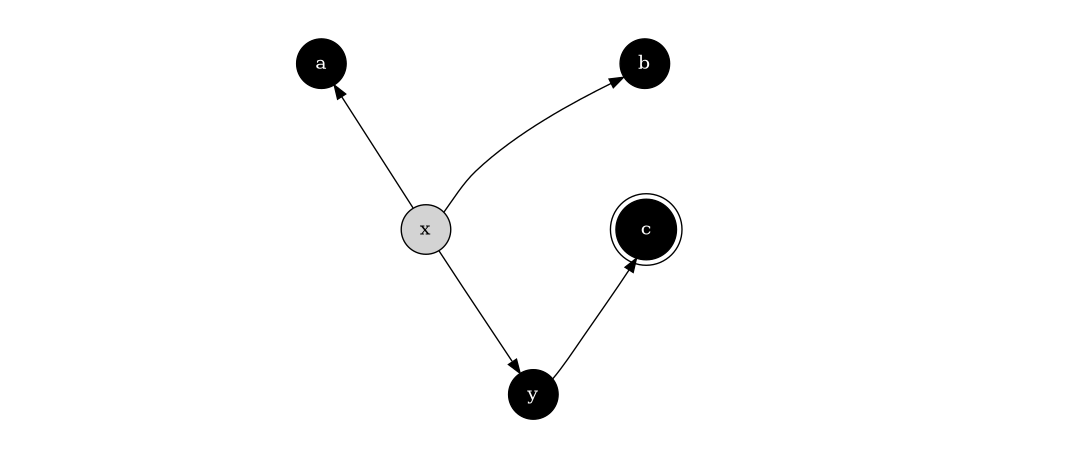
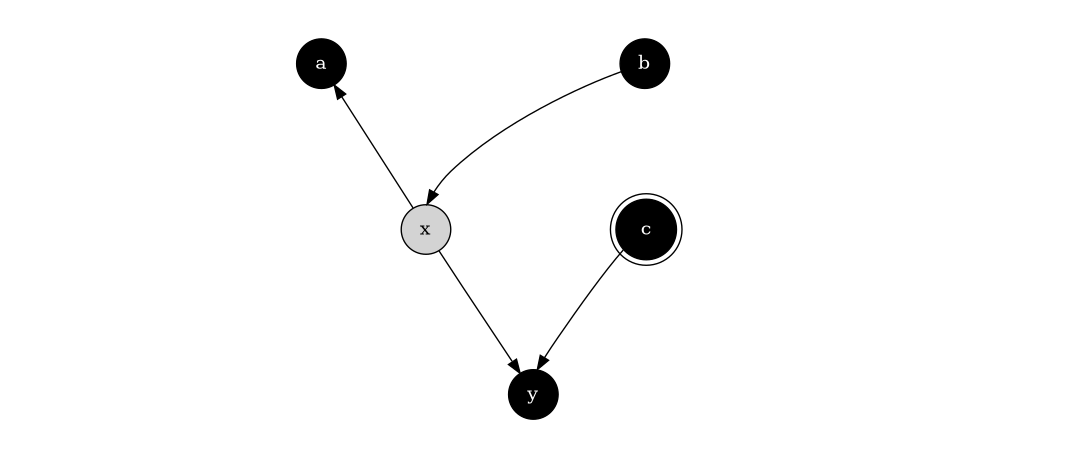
edge "x" -> "b": reversed
edge "y" -> "c": reversed
